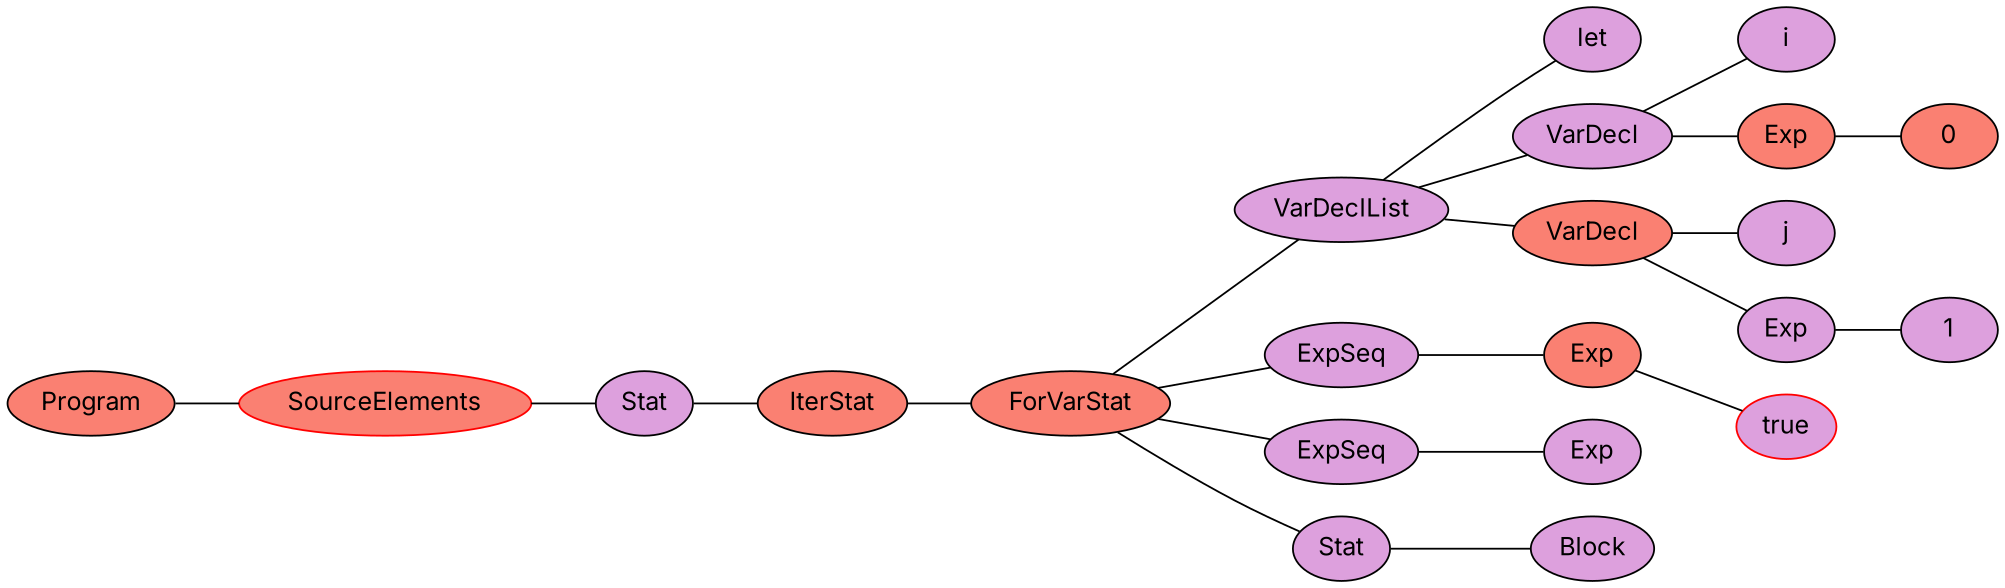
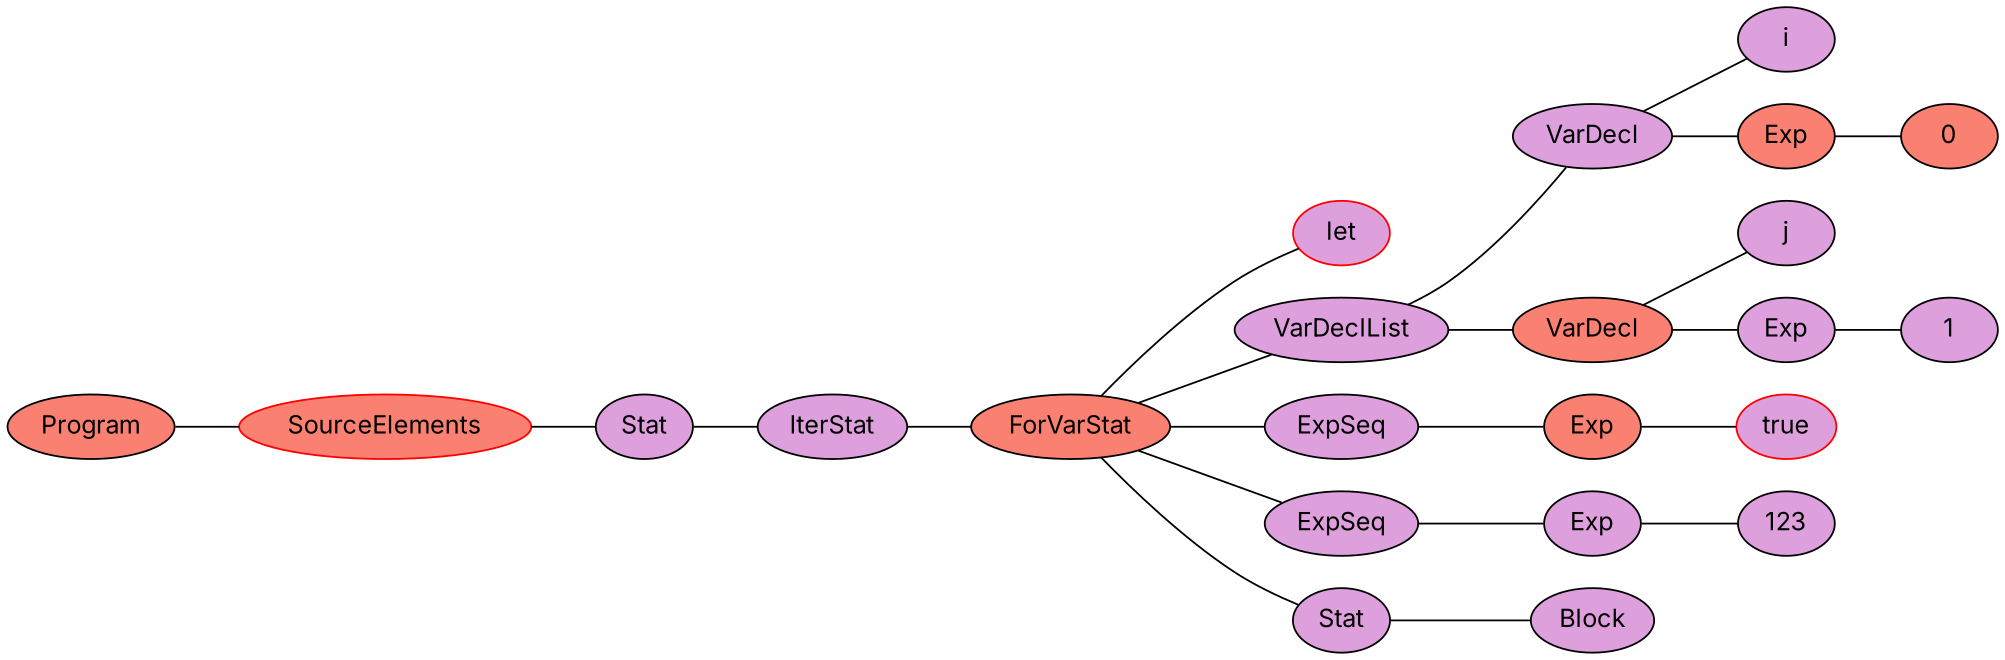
node "let": color black -> red
edge "let" -- "VarDeclList": now "let" -- "ForVarStat"
node "IterStat": fillcolor salmon -> plum
node "123": added
